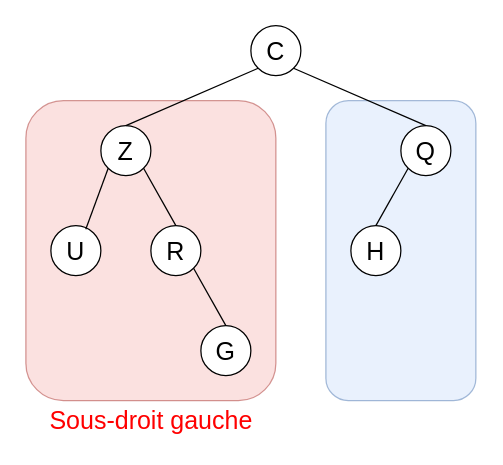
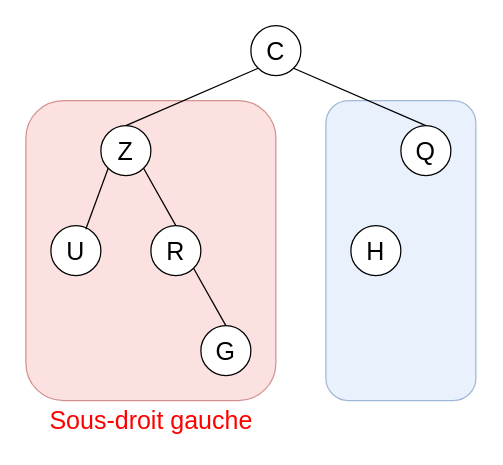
edge "Q" -- "H": removed
